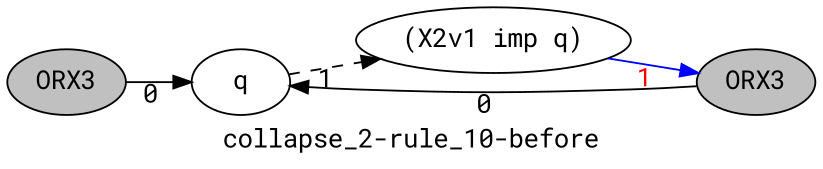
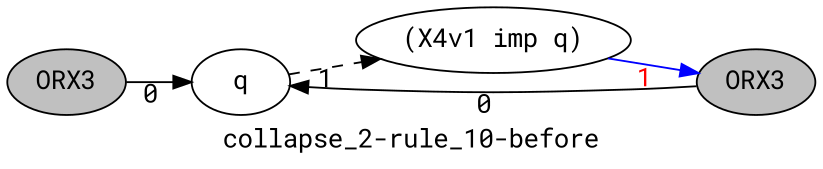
node "(X2v1 imp q)": label "(X2v1 imp q)" -> "(X4v1 imp q)"
